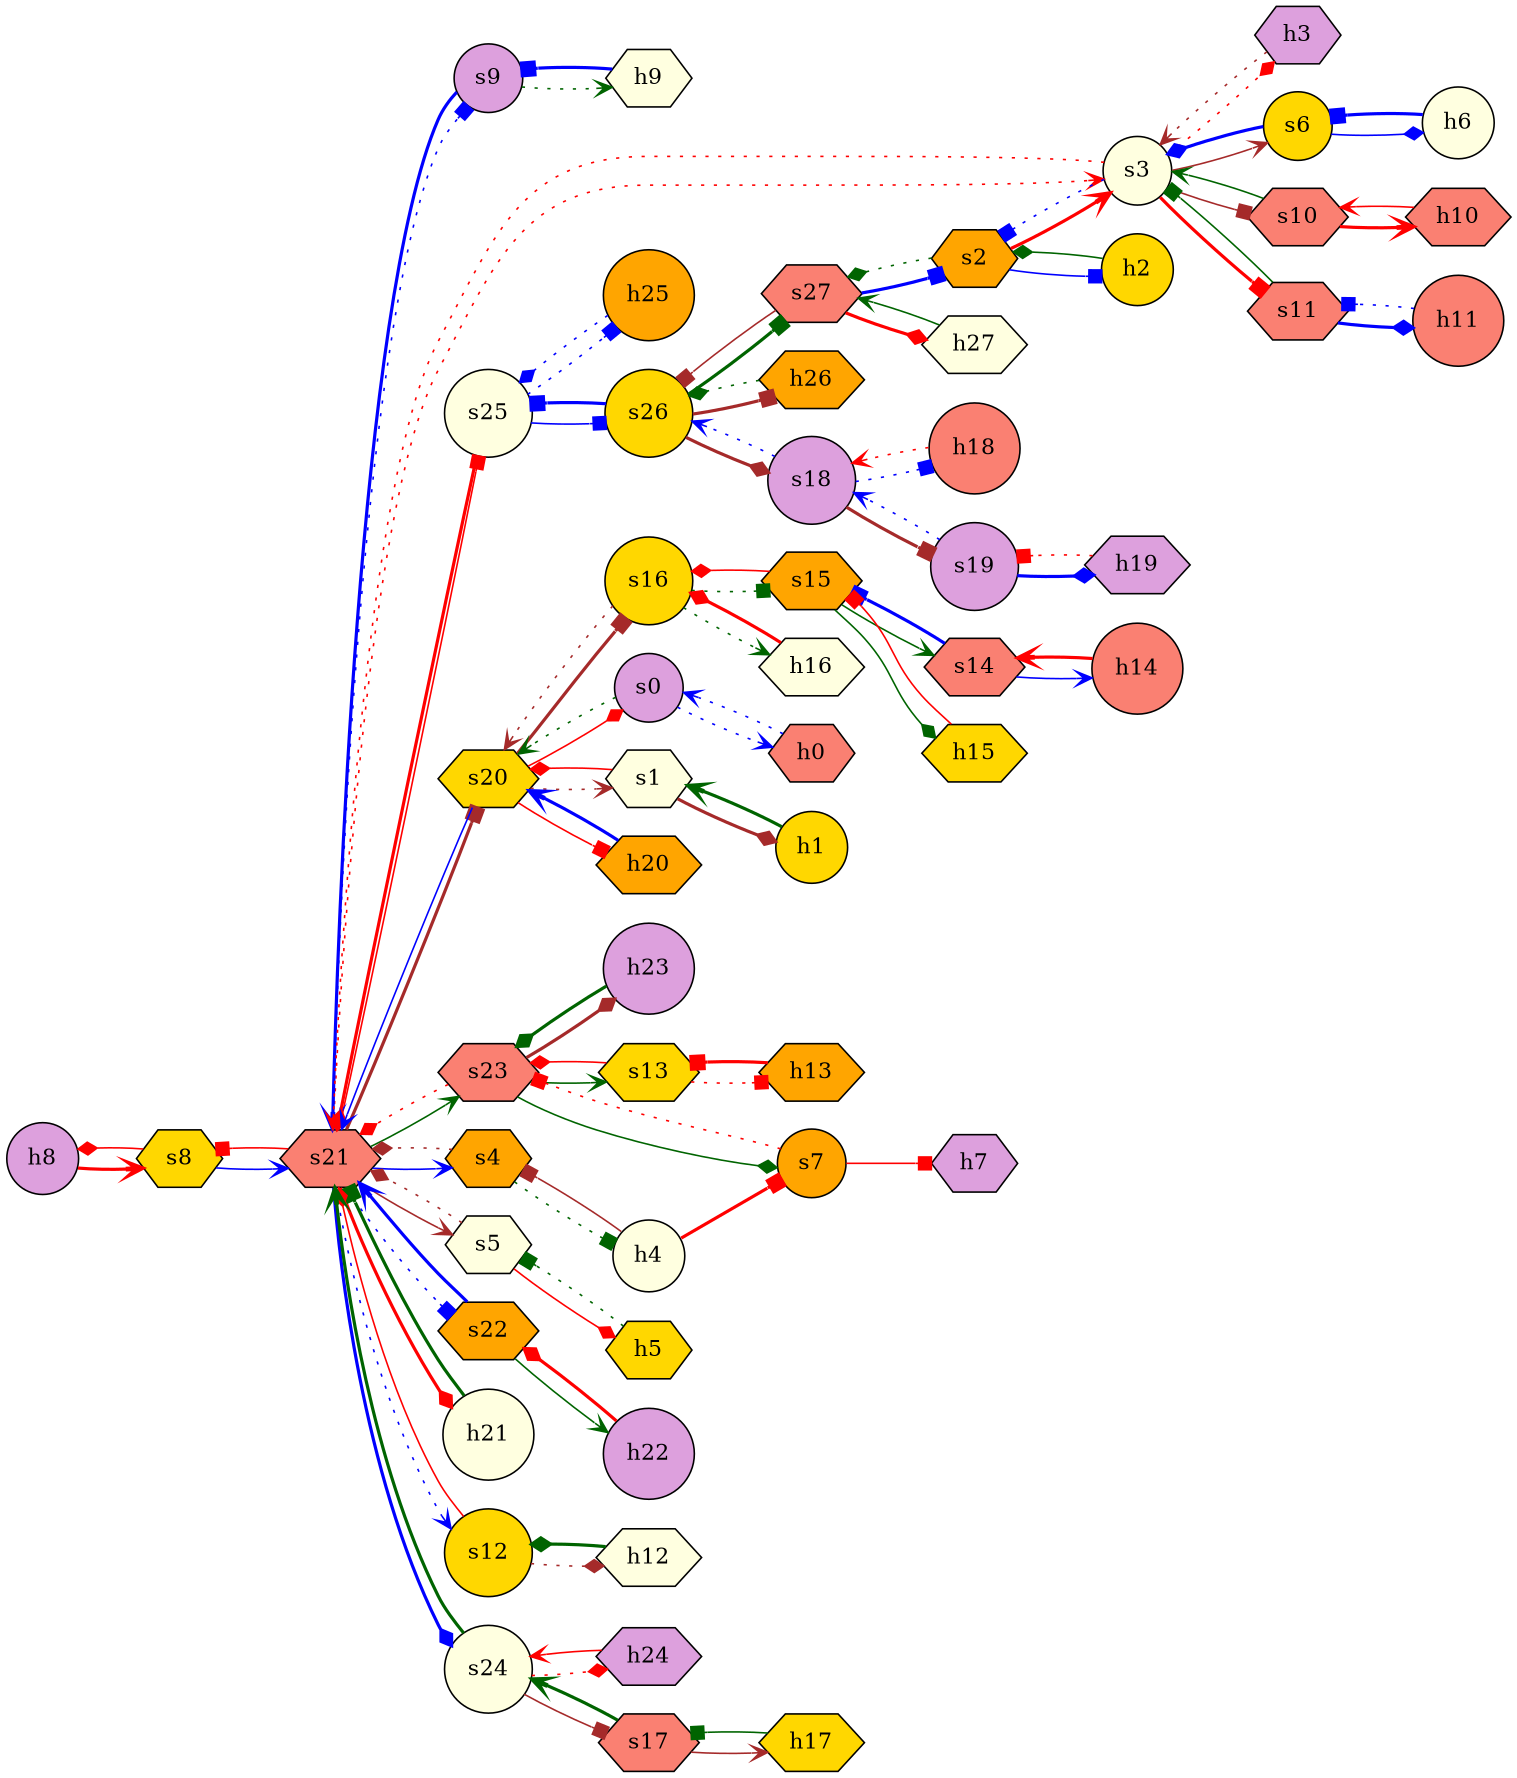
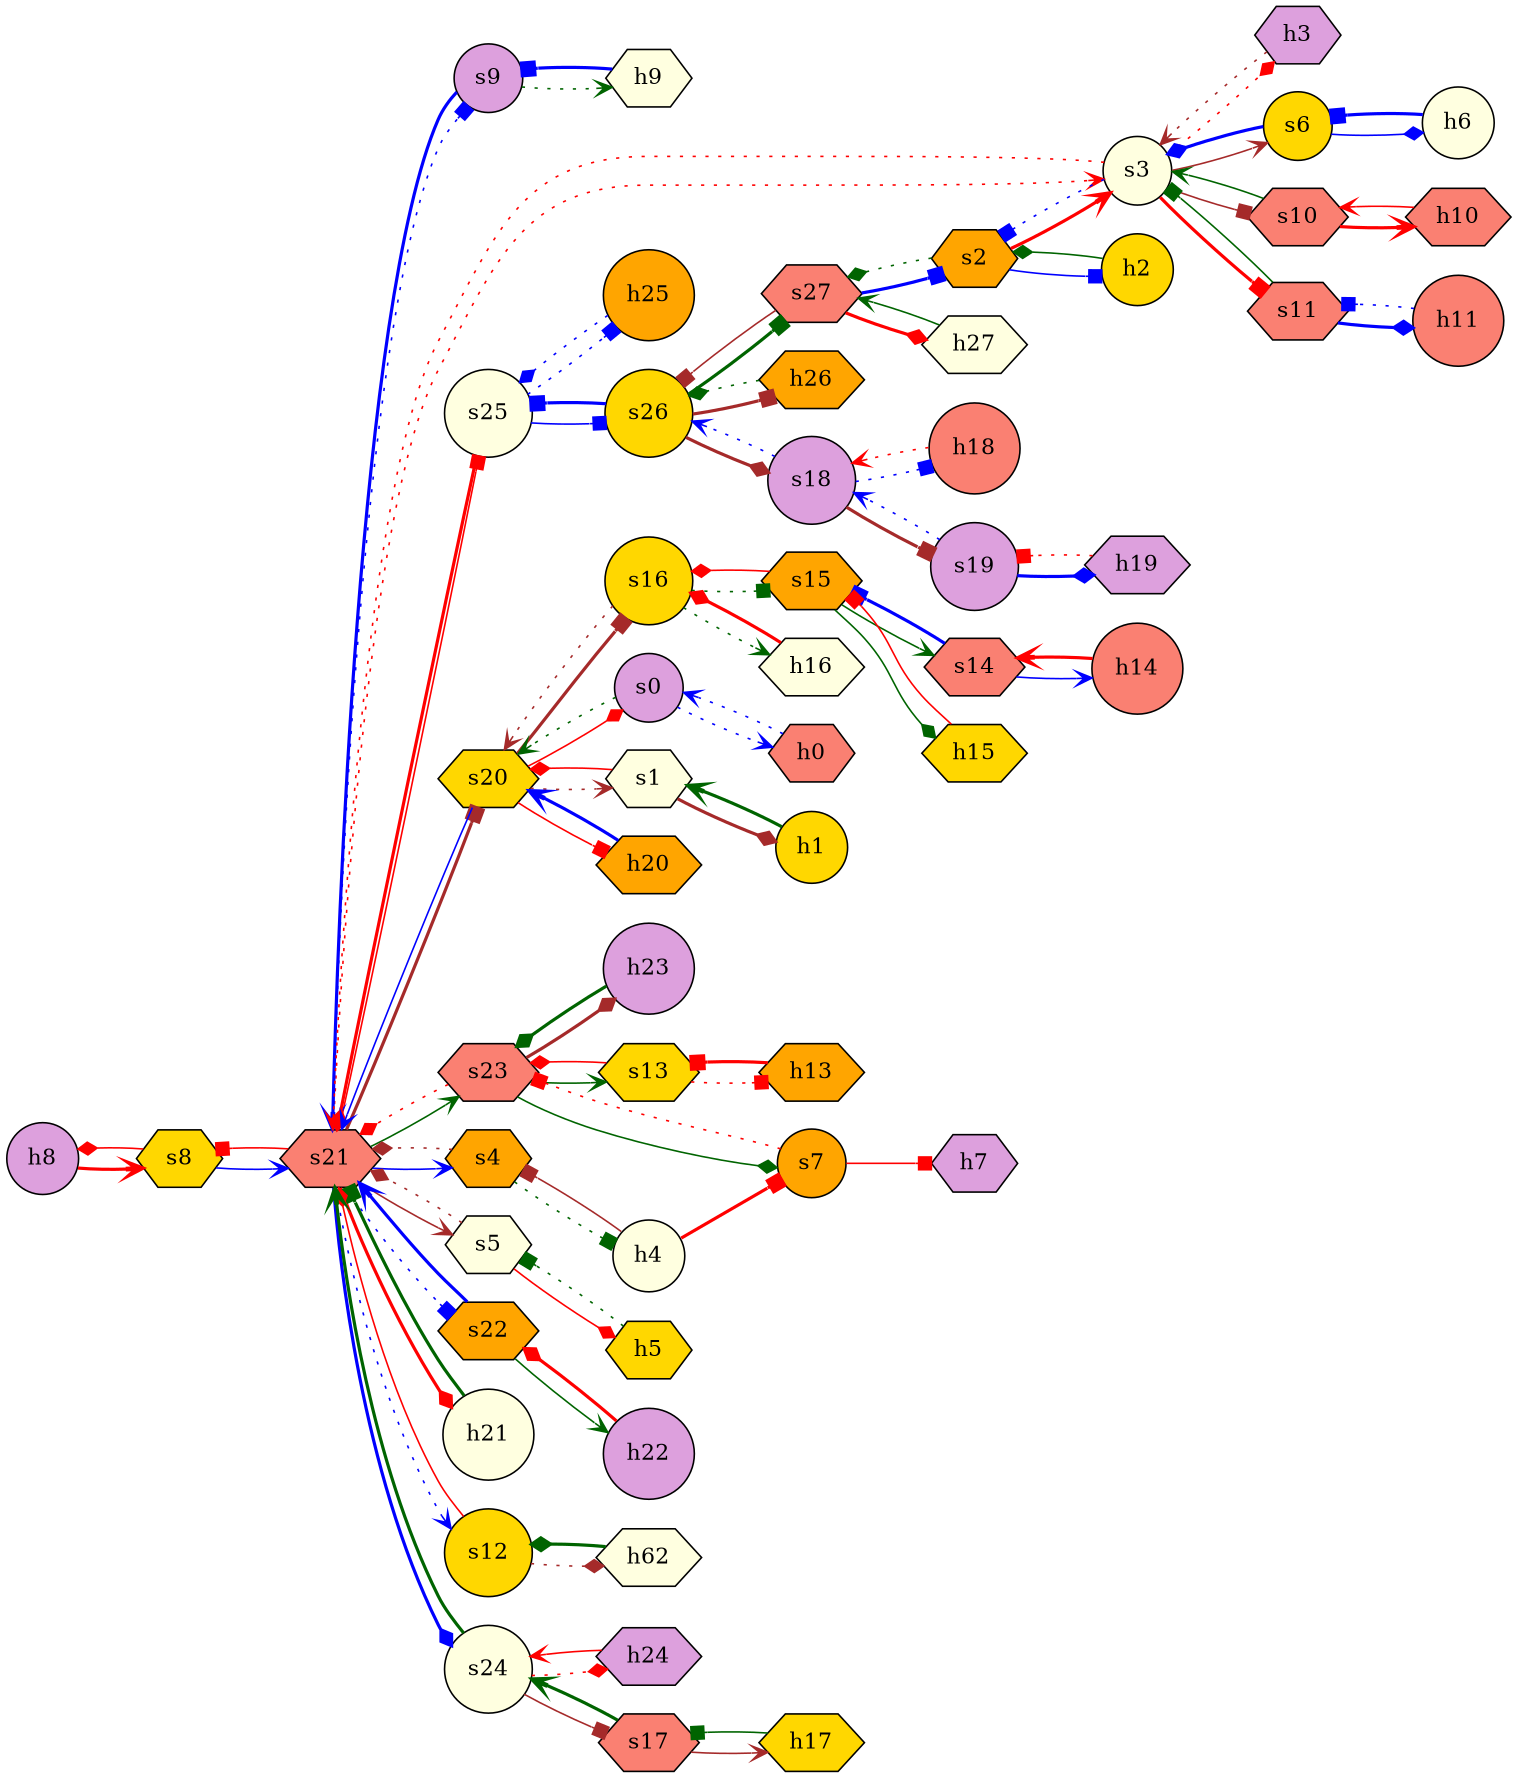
node "h12": label "h12" -> "h62"
